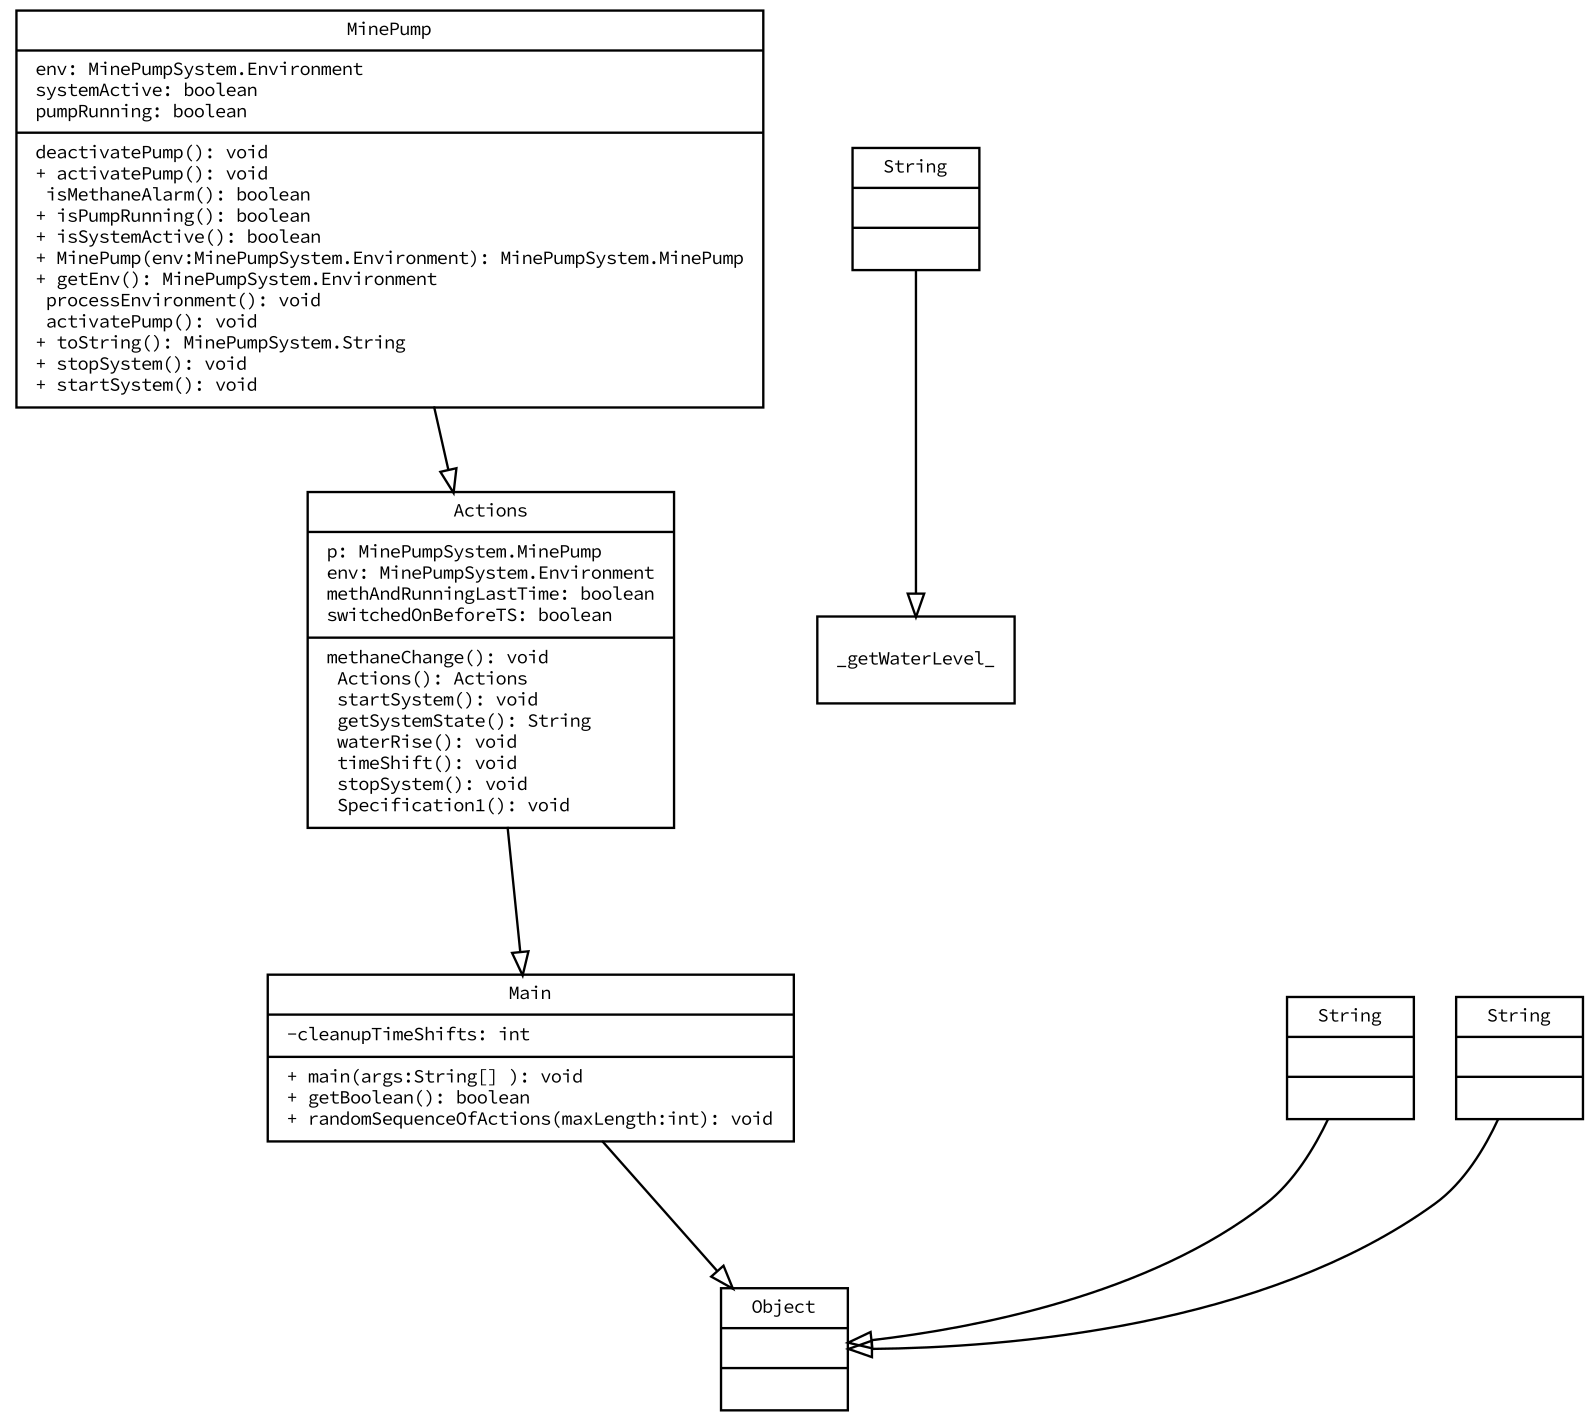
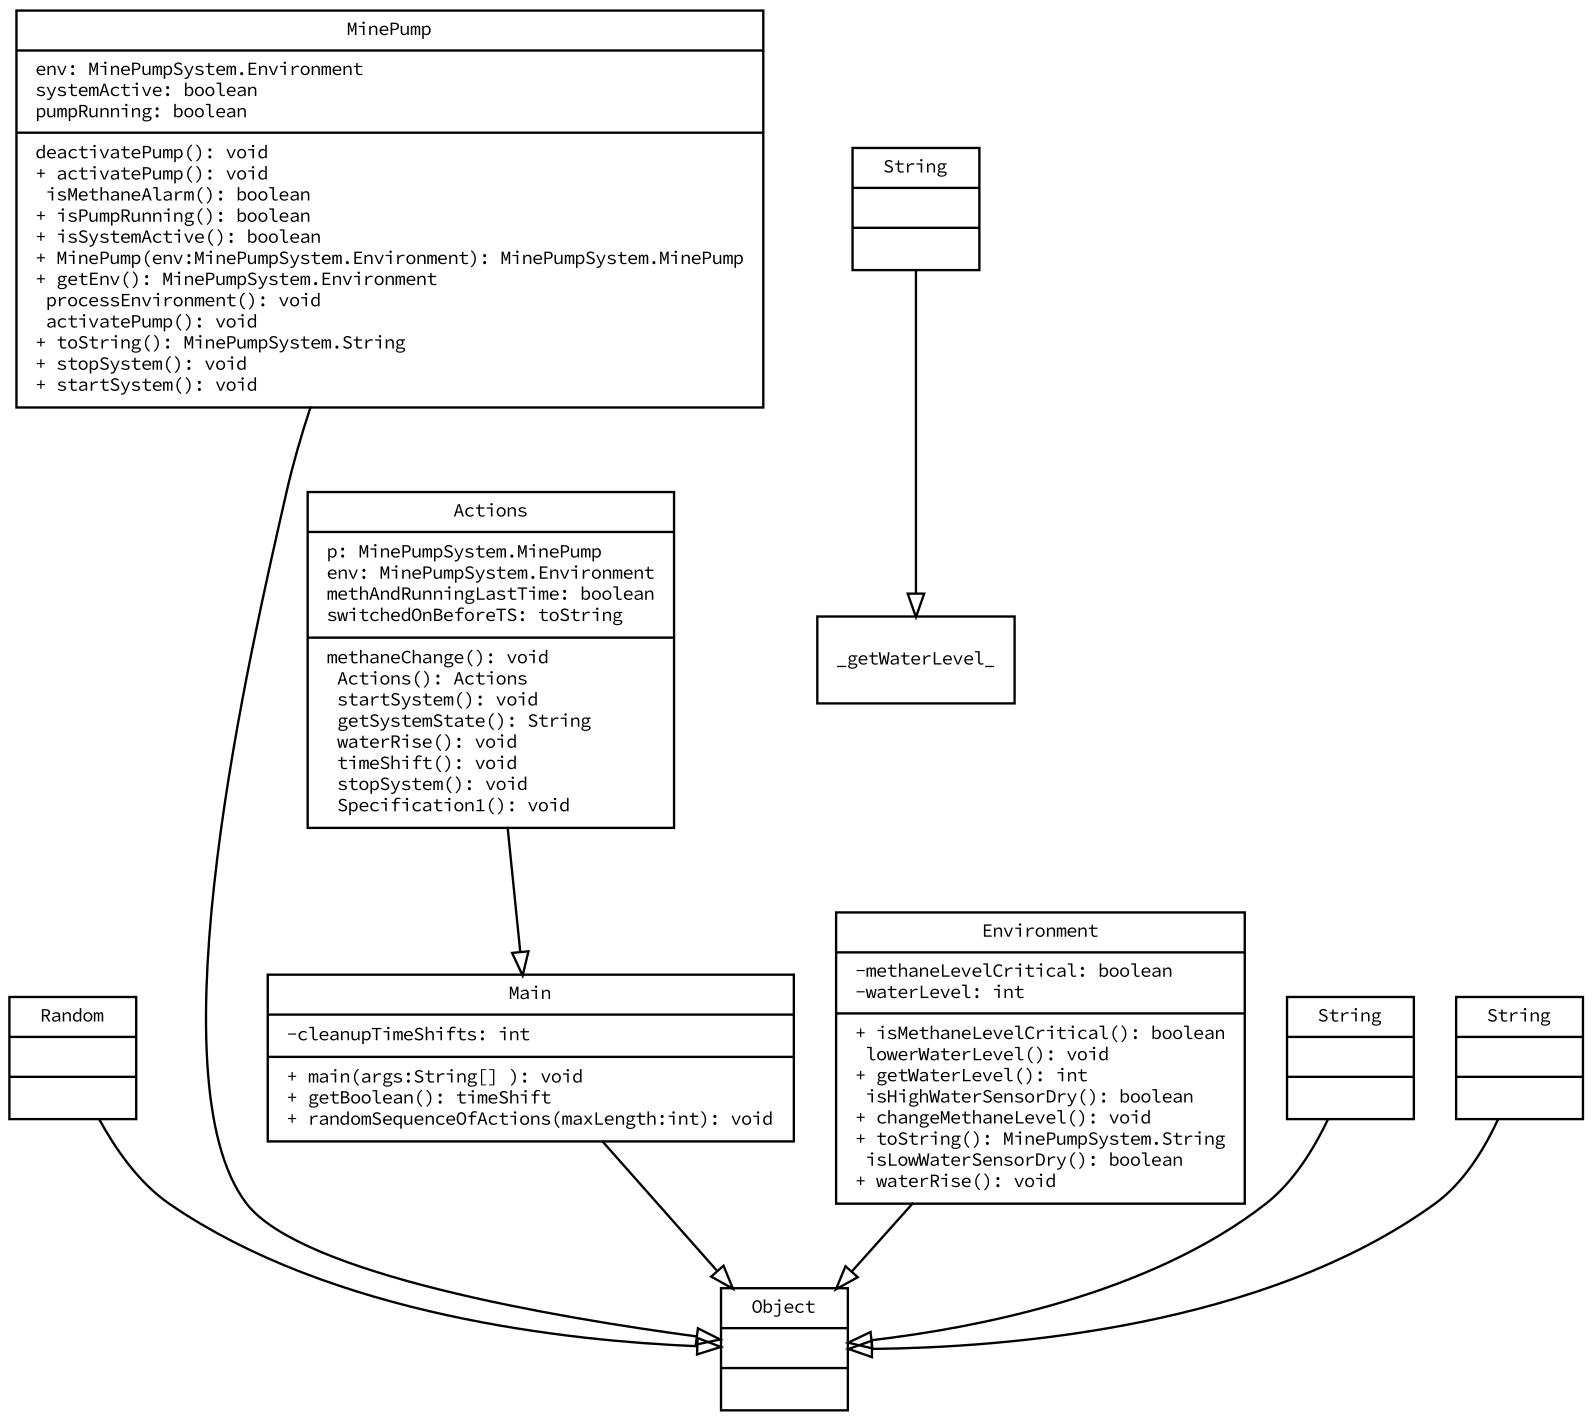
edge "MinePump" -> "Actions": now "MinePump" -> "Object"
node "Actions": text "switchedOnBeforeTS: boolean" -> "switchedOnBeforeTS: toString"
node "Random": added
node "Environment": added
node "Main": text "+ getBoolean(): boolean" -> "+ getBoolean(): timeShift"
